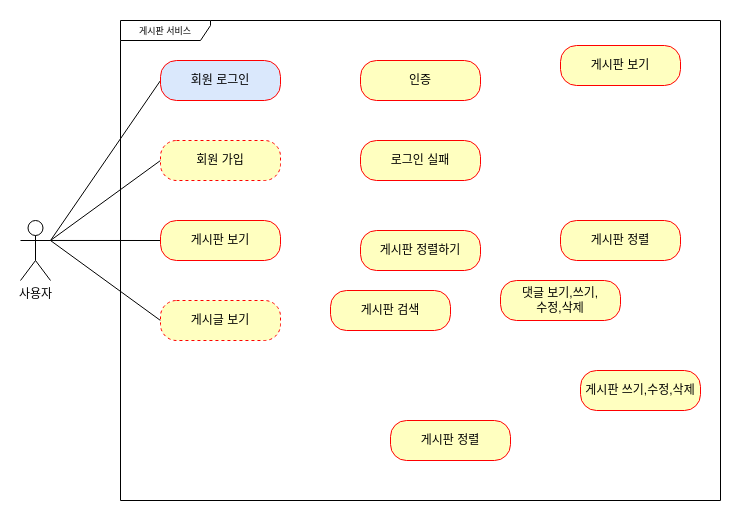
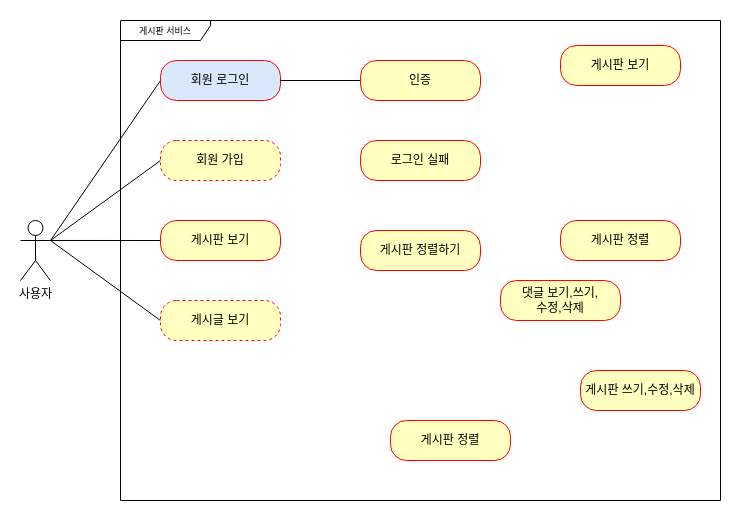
edge "회원 로그인" -- "인증": added
node "게시판 검색": removed
